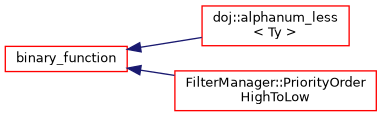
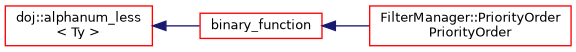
edge "doj::alphanum_less < Ty >" -> "binary_function": reversed
node "FilterManager::PriorityOrder HighToLow": label "FilterManager::PriorityOrder HighToLow" -> "FilterManager::PriorityOrder PriorityOrder"
